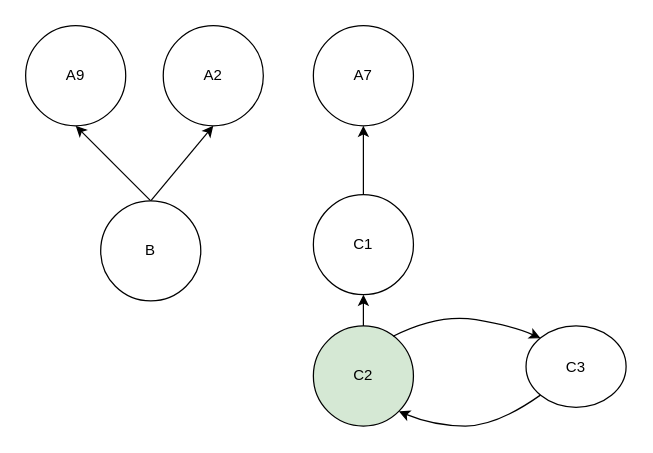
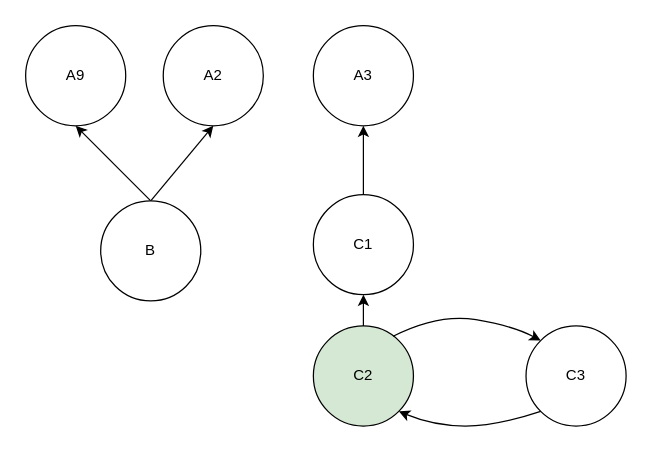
node "A7": label "A7" -> "A3"
node "C3": size 100x81 -> 100x100
